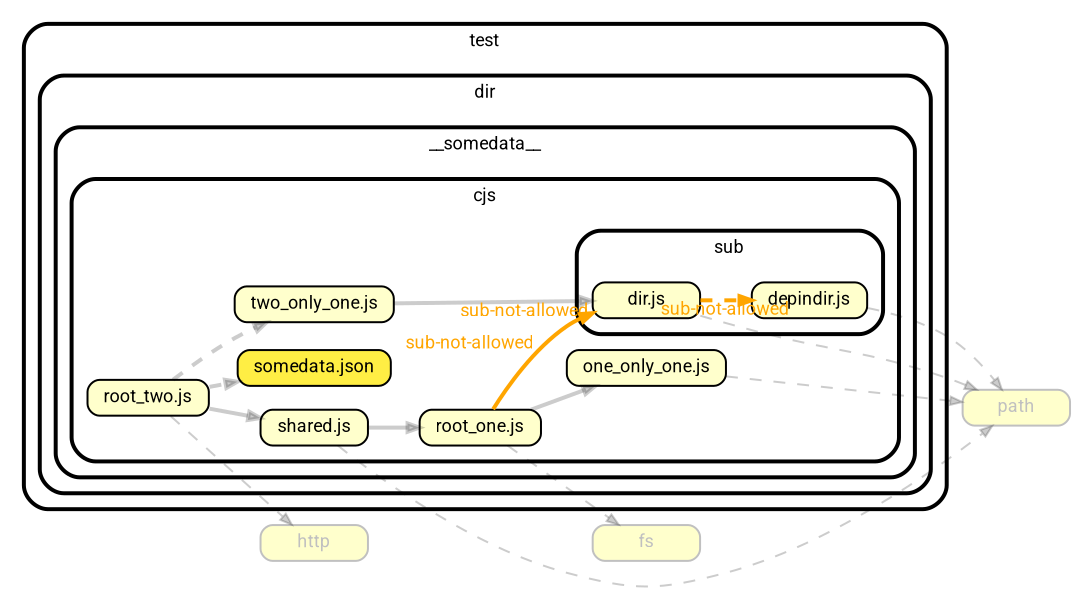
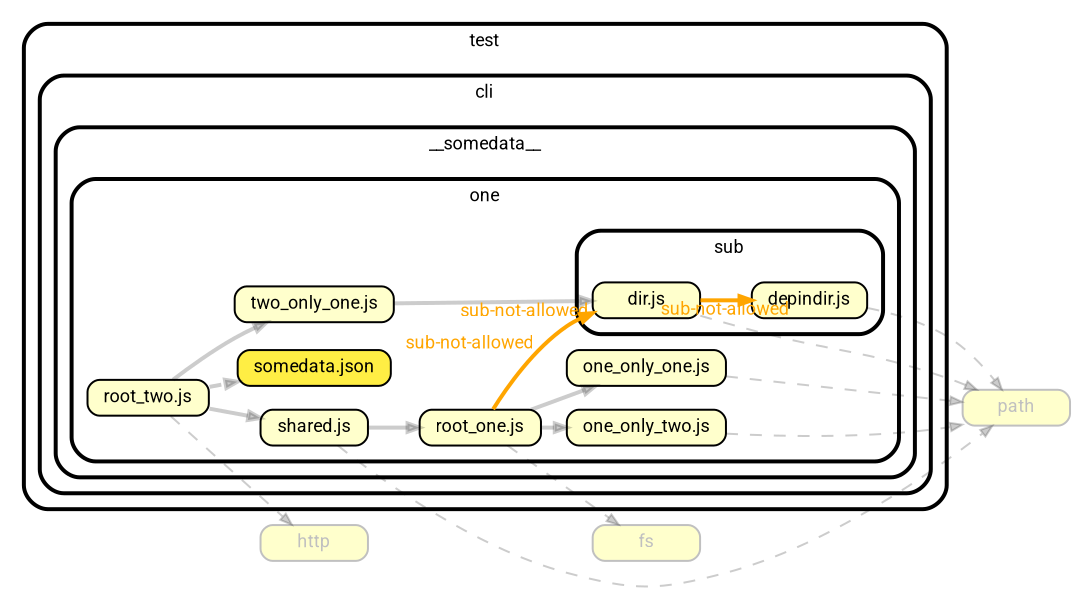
cluster "dir": label "dir" -> "cli"
cluster "cjs": label "cjs" -> "one"
edge "dir.js" -> "depindir.js": style dashed -> solid
edge "root_two.js" -> "two_only_one.js": style dashed -> solid
node "one_only_two.js": added
